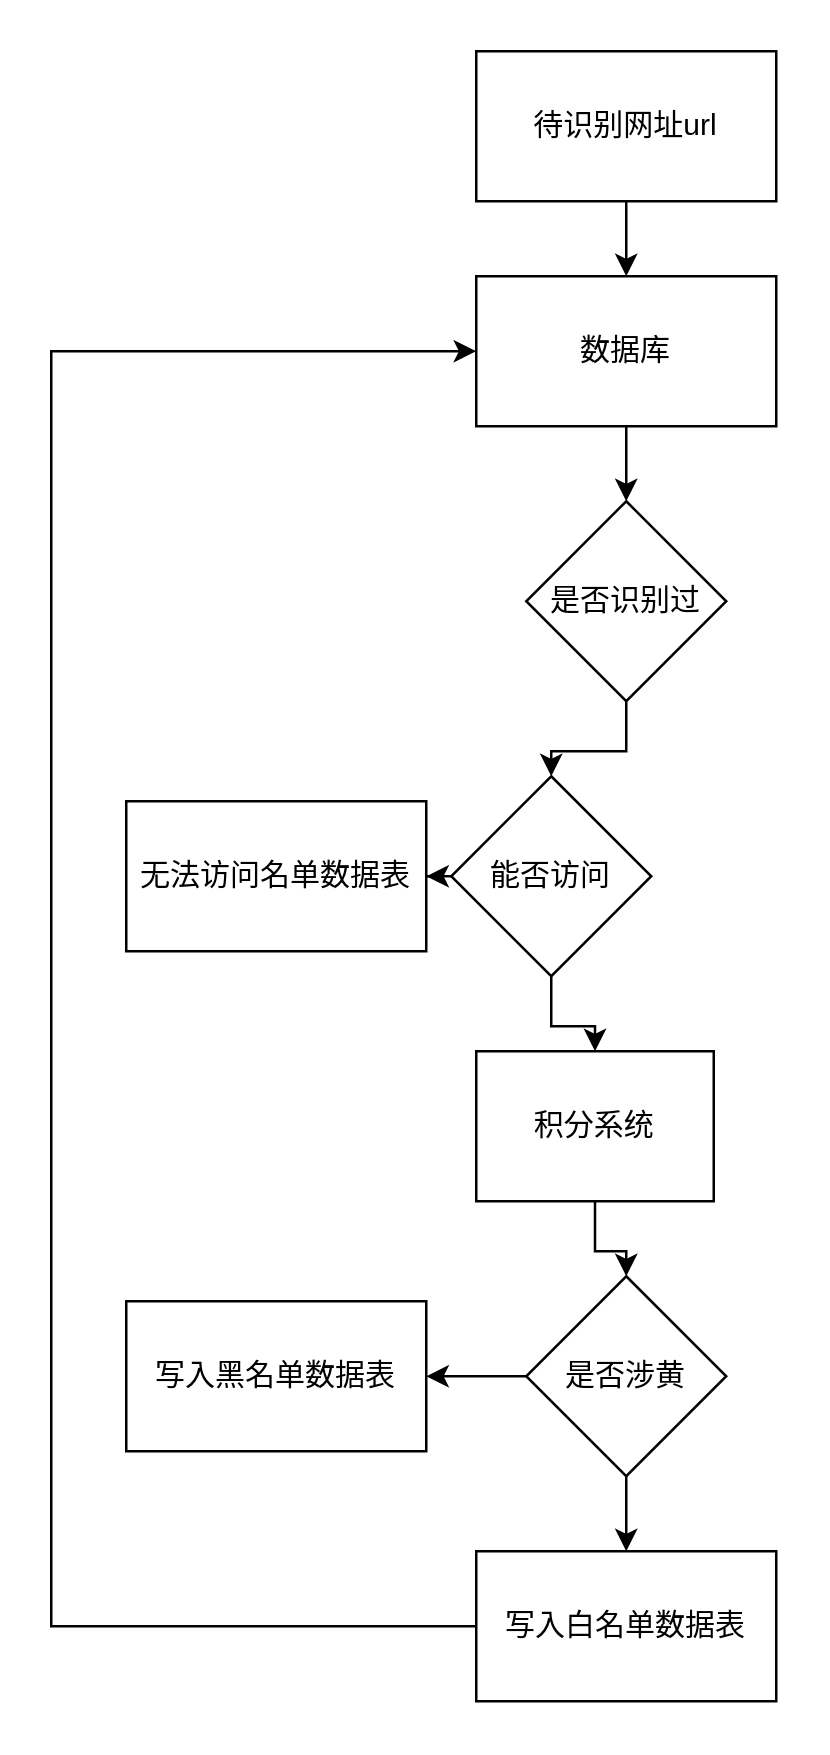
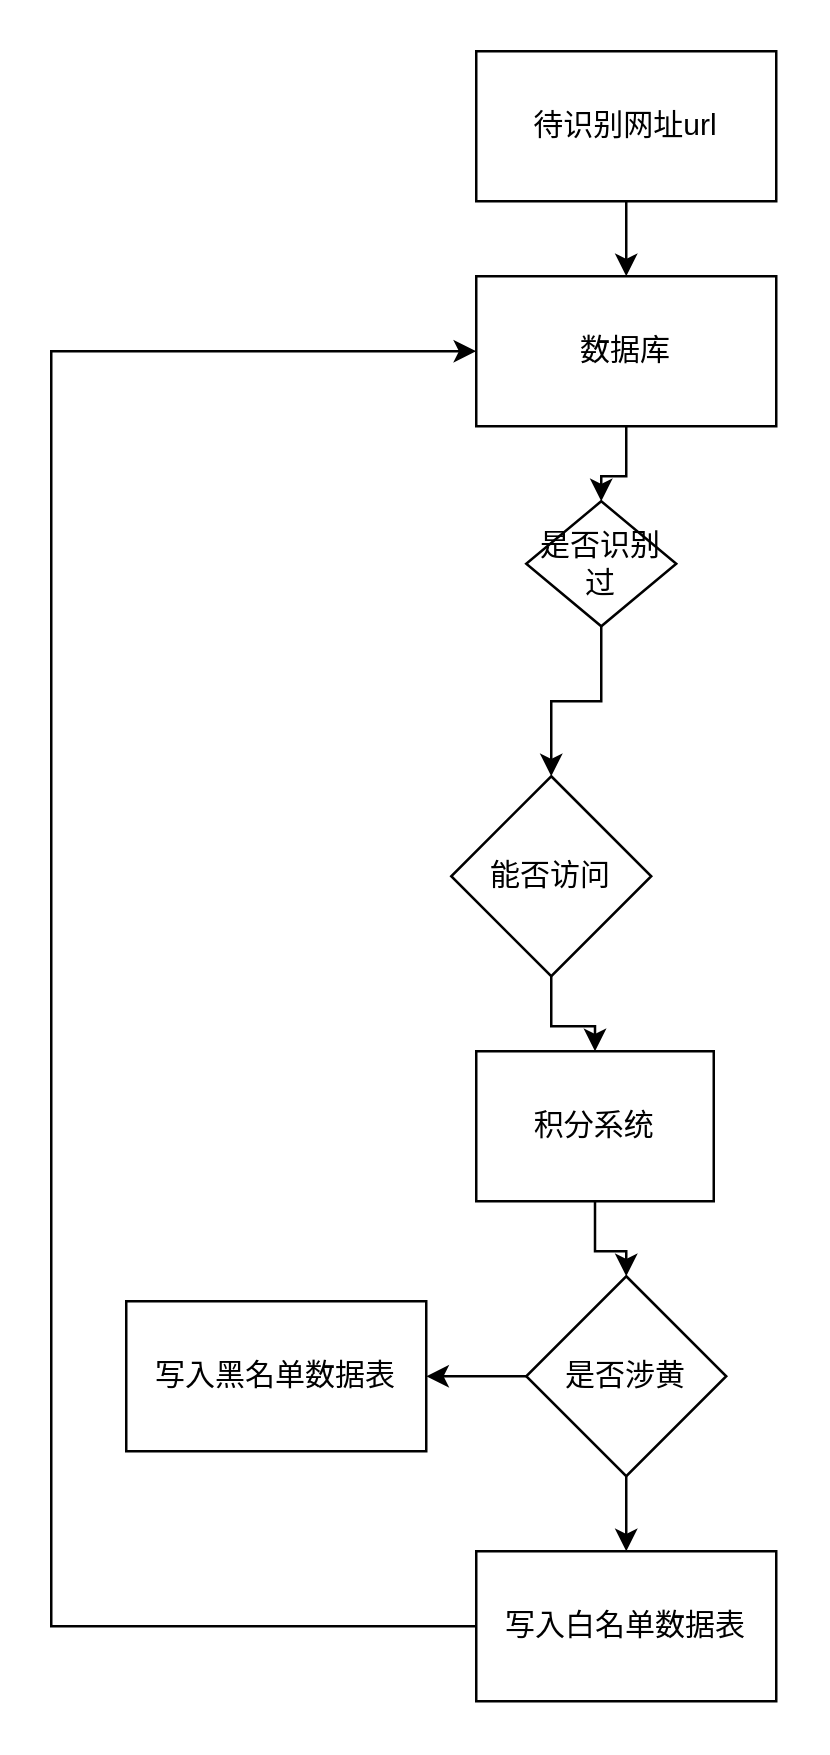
node "是否识别过": size 200x200 -> 150x125
node "无法访问名单数据表": removed
edge "能否访问" -> "无法访问名单数据表": removed
